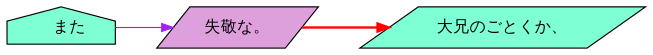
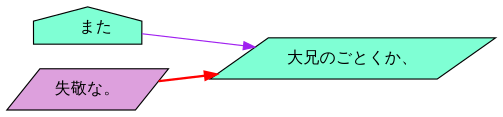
edge "また" -> "失敬な。": now "また" -> "大兄のごとくか、"
